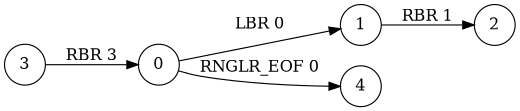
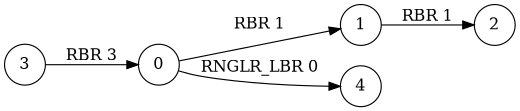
edge "0" -> "1": label "LBR 0" -> "RBR 1"
edge "0" -> "4": label "RNGLR_EOF 0" -> "RNGLR_LBR 0"
